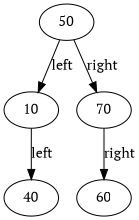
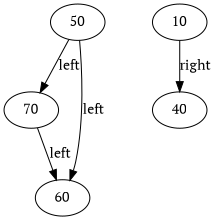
edge "50" -> "10": now "50" -> "60"
edge "50" -> "70": label "right" -> "left"
edge "10" -> "40": label "left" -> "right"
edge "70" -> "60": label "right" -> "left"
